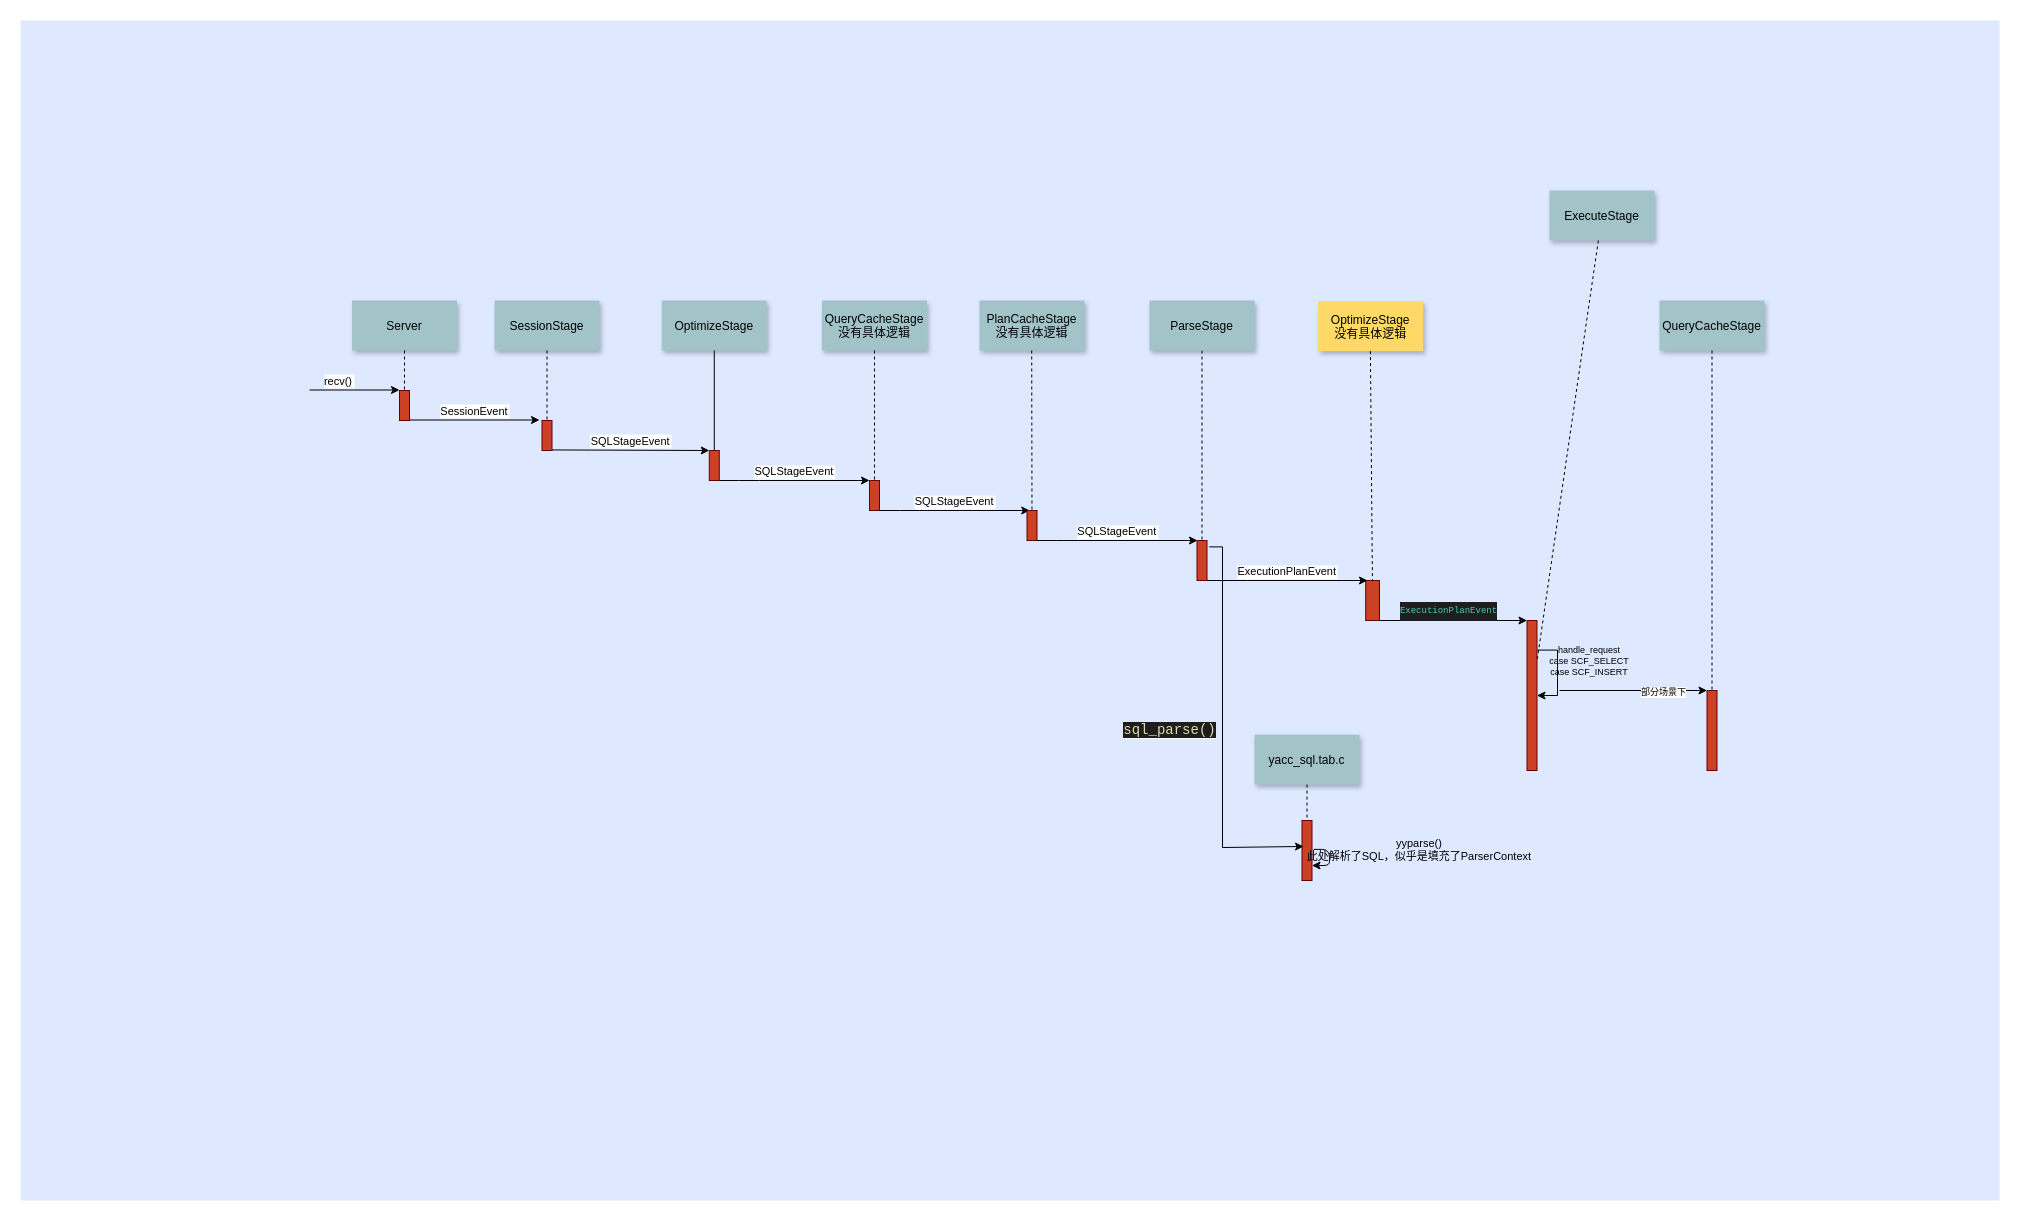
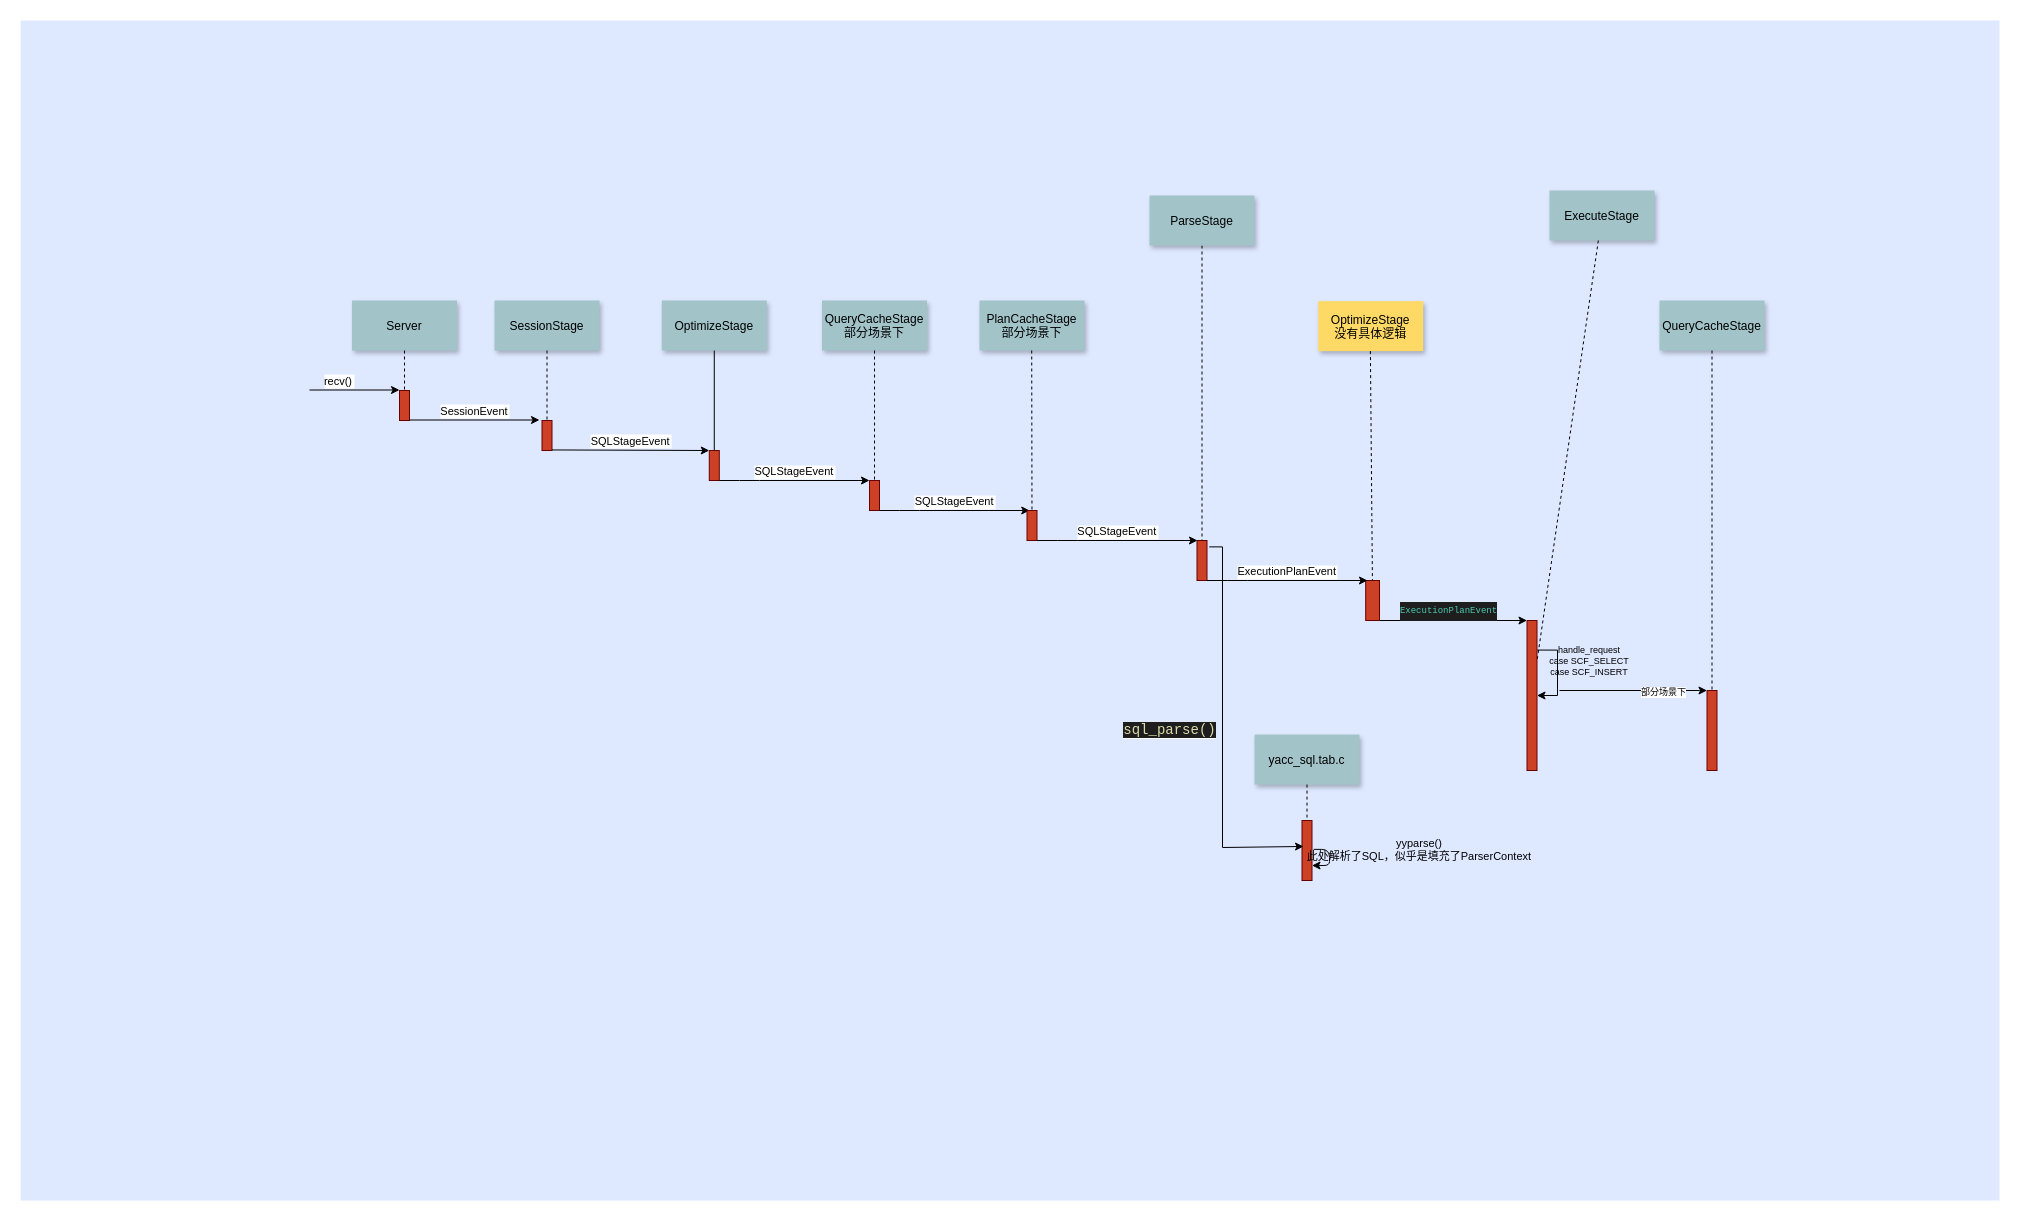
node "QueryCacheStage 没有具体逻辑": label "QueryCacheStage 没有具体逻辑" -> "QueryCacheStage 部分场景下"
node "PlanCacheStage 没有具体逻辑": label "PlanCacheStage 没有具体逻辑" -> "PlanCacheStage 部分场景下"
node "ParseStage": moved (1202, 326) -> (1202, 221)
